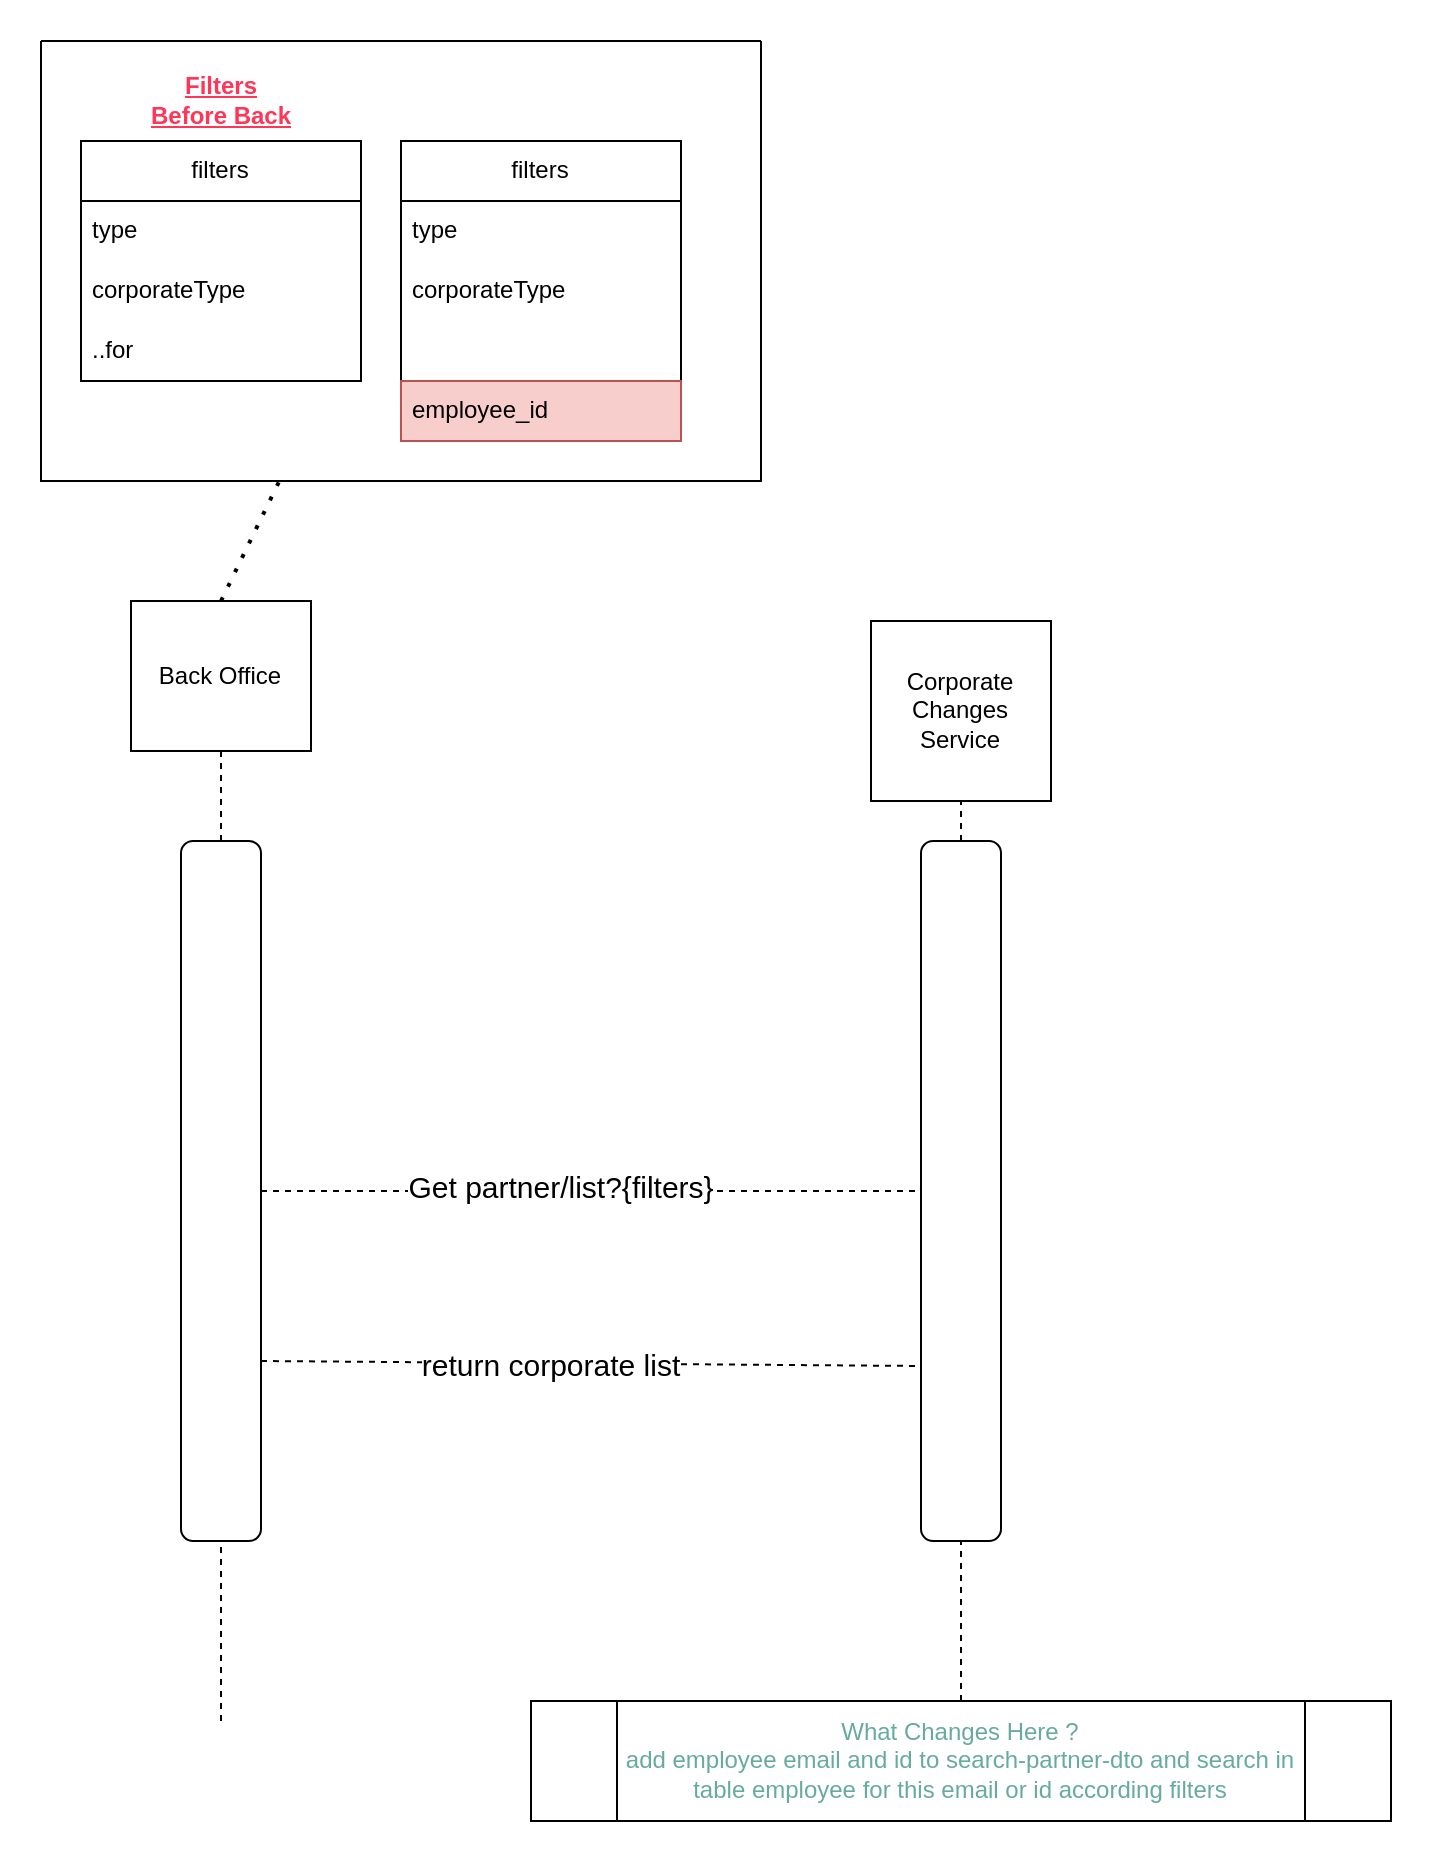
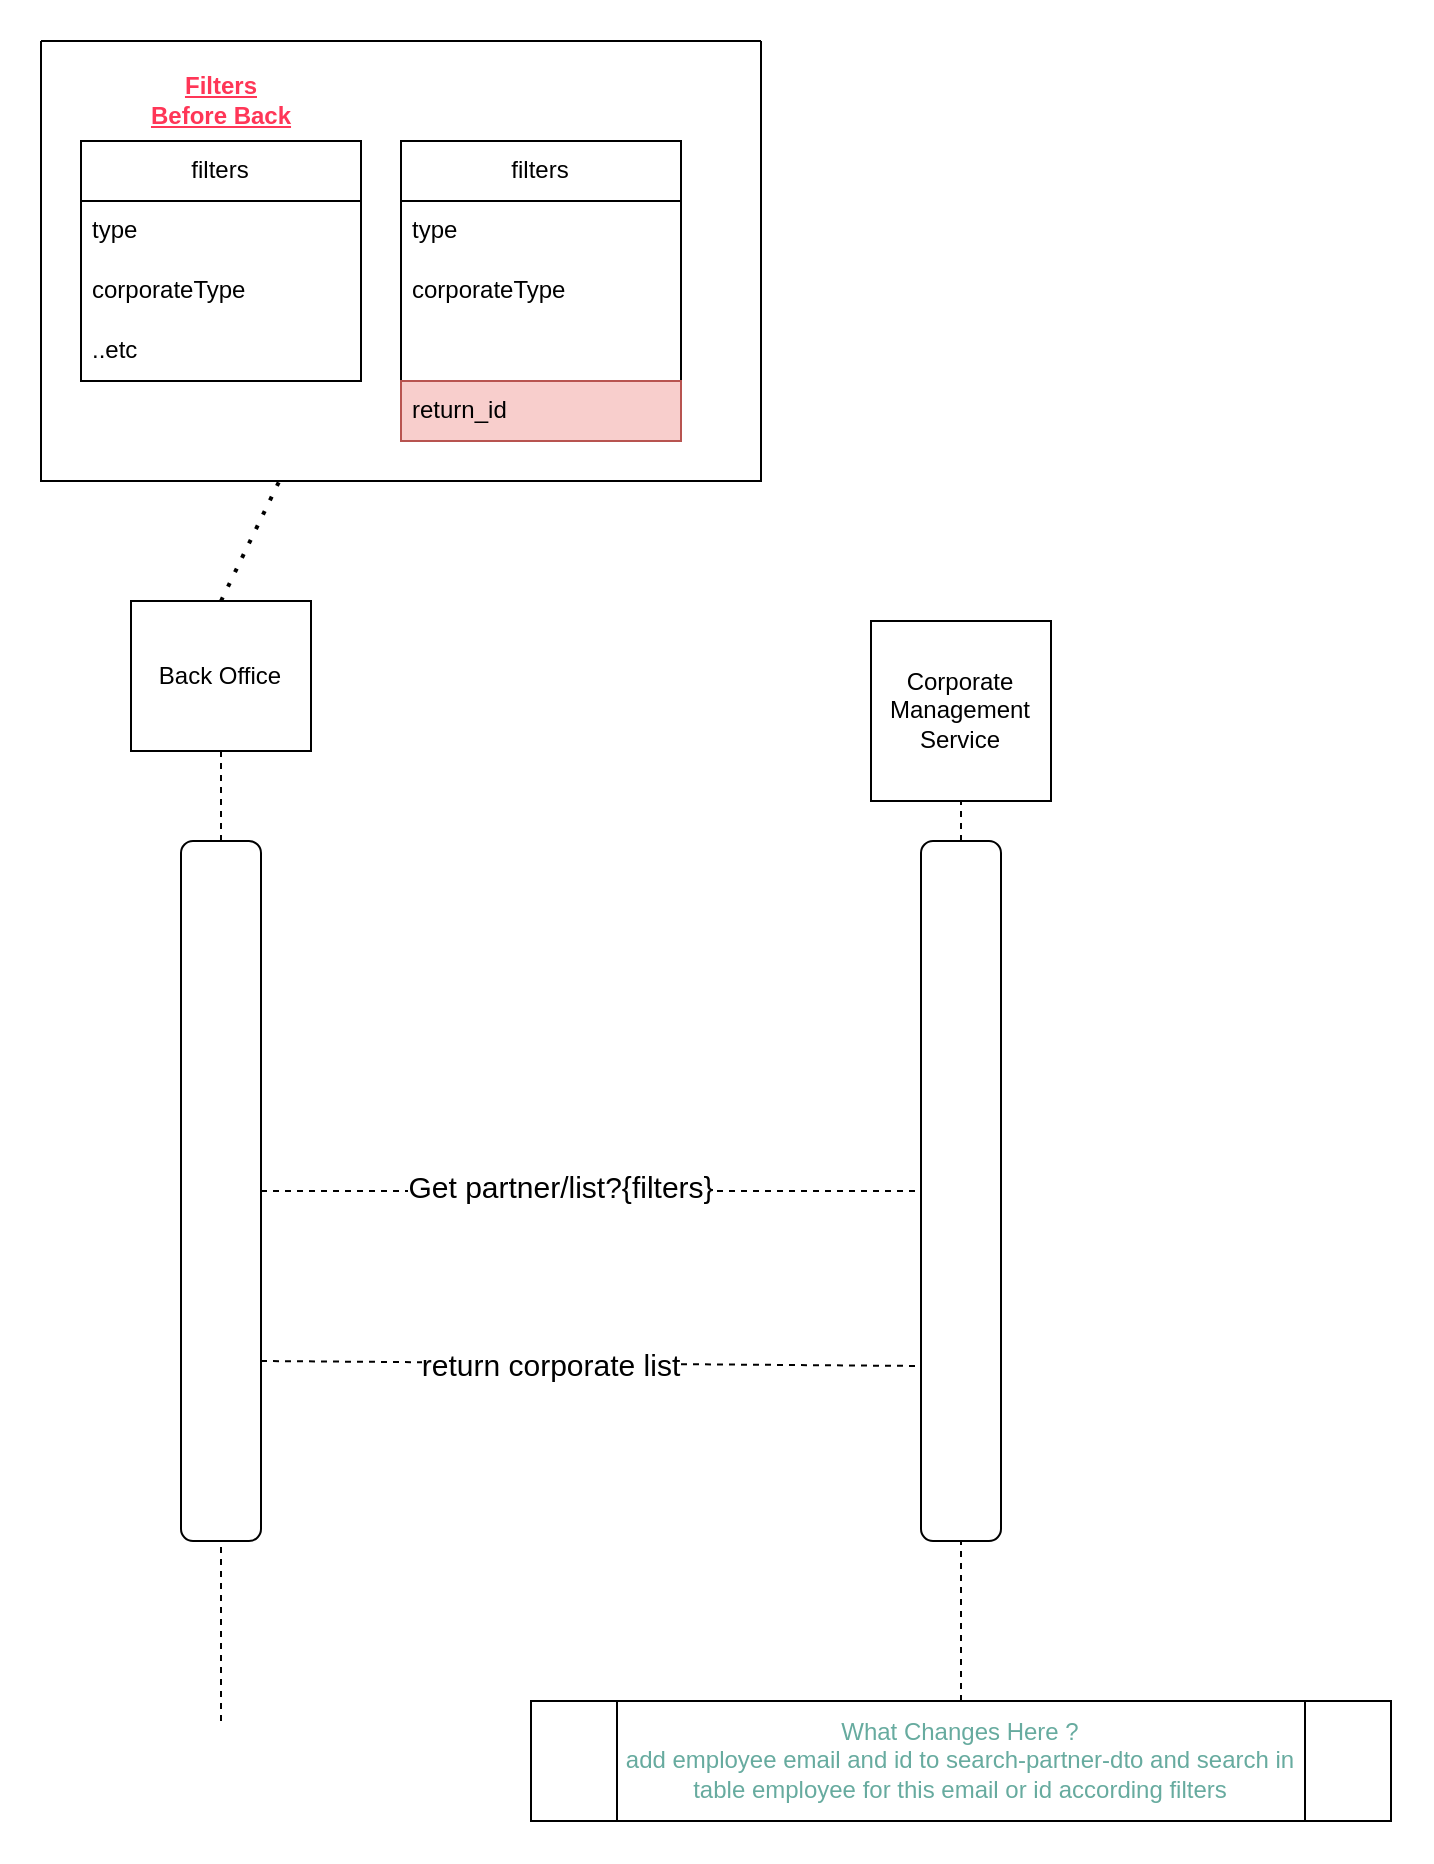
node "..for": label "..for" -> "..etc"
node "employee_id": label "employee_id" -> "return_id"
node "Corporate Changes Service": label "Corporate Changes Service" -> "Corporate Management Service"
